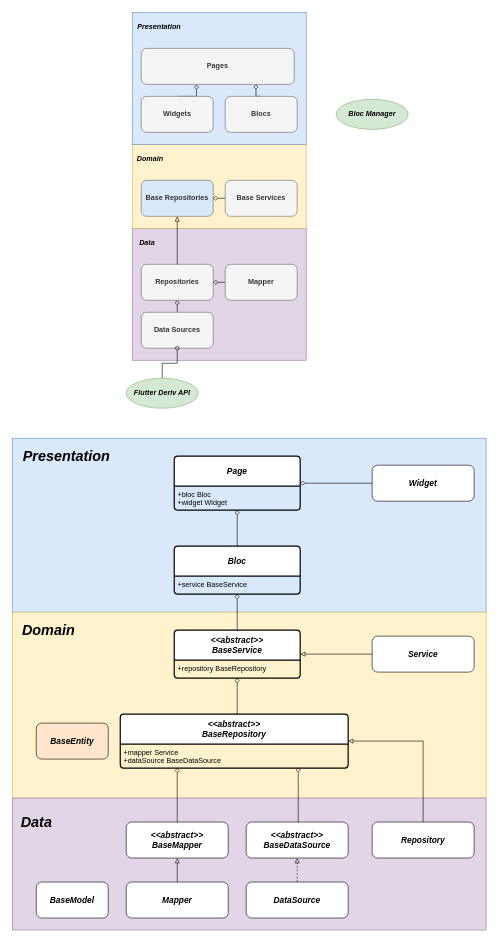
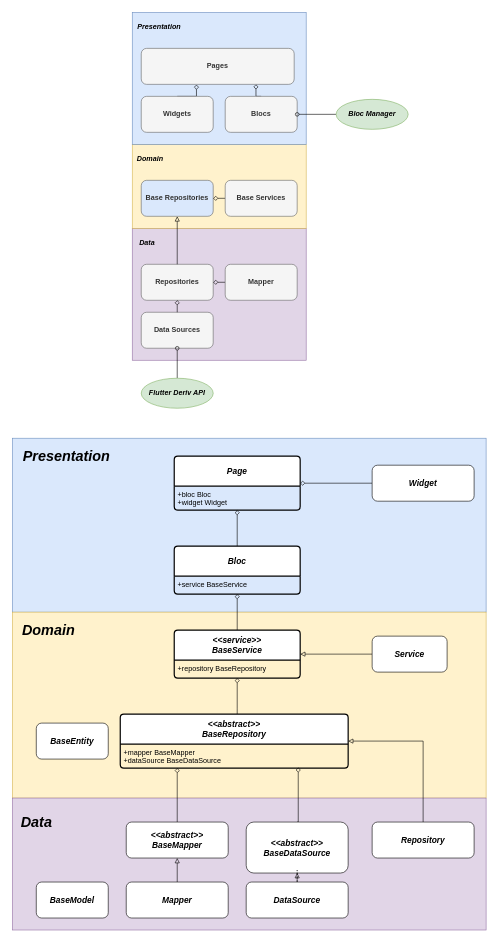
edge "Bloc Manager" -> "Blocs": added
node "Flutter Deriv API": moved (162, 393) -> (177, 393)
node "<<abstract>>BaseService": label "<<abstract>>BaseService" -> "<<service>>BaseService"
node "Service": size 102x36 -> 75x36
node "BaseEntity": fillcolor #ffe6cc -> #ffffff
node "+mapper Service +dataSource BaseDataSource": label "+mapper Service +dataSource BaseDataSource" -> "+mapper BaseMapper +dataSource BaseDataSource"
node "<<abstract>> BaseDataSource": size 102x36 -> 102x51
